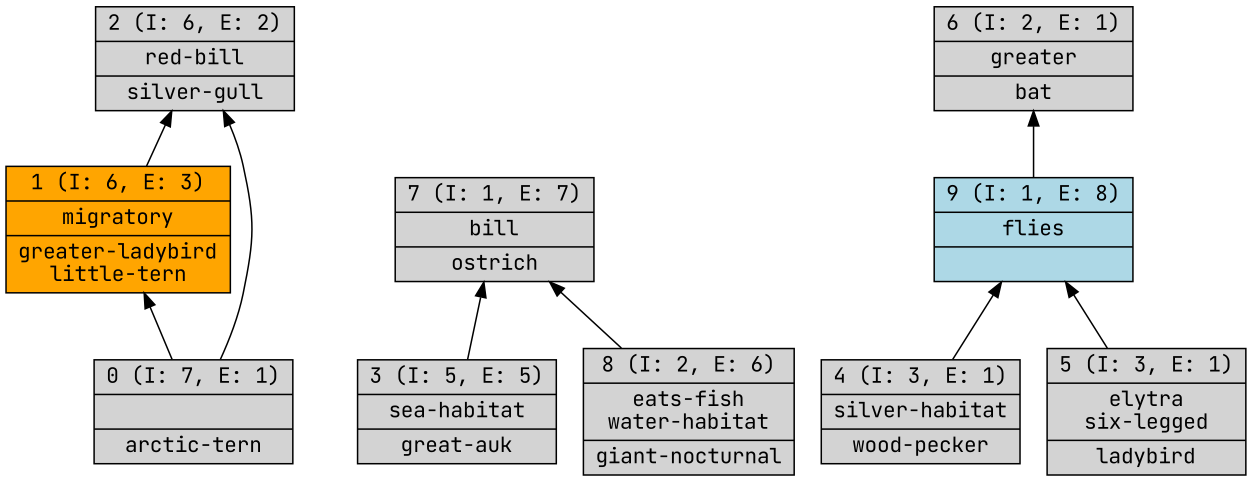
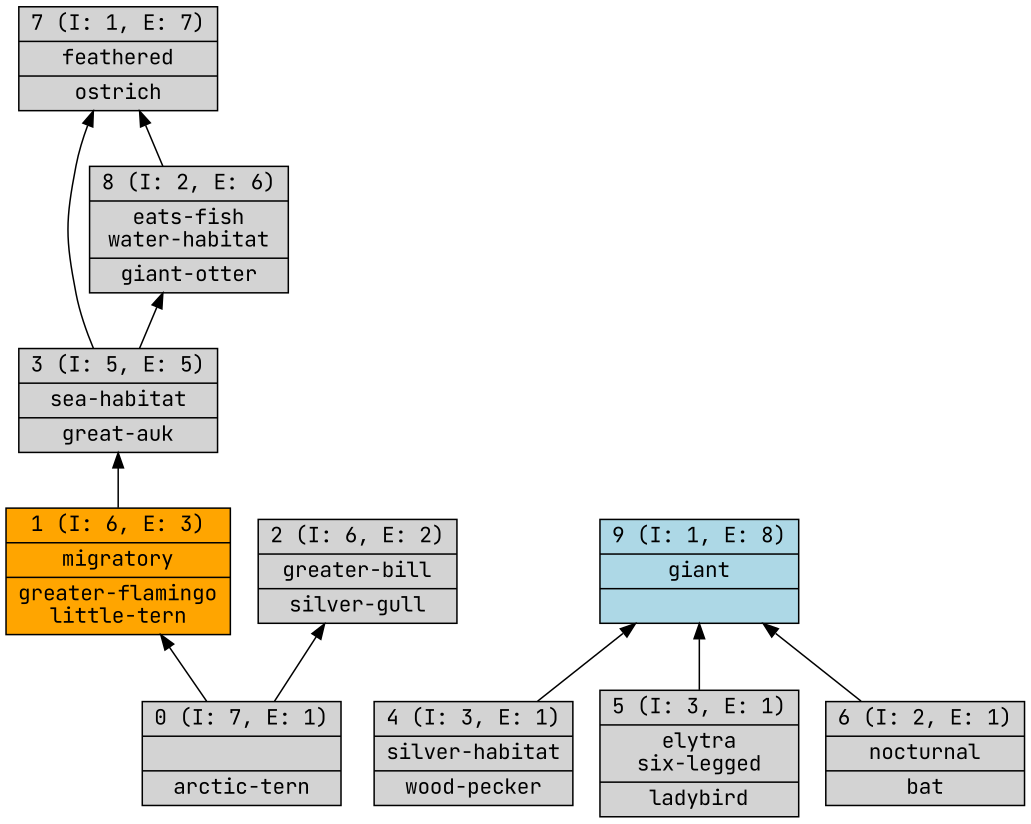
node "2 (I: 6, E: 2)": text "red-bill" -> "greater-bill"
node "6 (I: 2, E: 1)": text "greater" -> "nocturnal"
edge "1 (I: 6, E: 3)" -> "2 (I: 6, E: 2)": now "1 (I: 6, E: 3)" -> "3 (I: 5, E: 5)"
edge "9 (I: 1, E: 8)" -> "6 (I: 2, E: 1)": reversed
node "7 (I: 1, E: 7)": text "bill" -> "feathered"
node "9 (I: 1, E: 8)": text "flies" -> "giant"
node "1 (I: 6, E: 3)": text "greater-ladybird" -> "greater-flamingo"
edge "3 (I: 5, E: 5)" -> "8 (I: 2, E: 6)": added
node "8 (I: 2, E: 6)": text "giant-nocturnal" -> "giant-otter"
